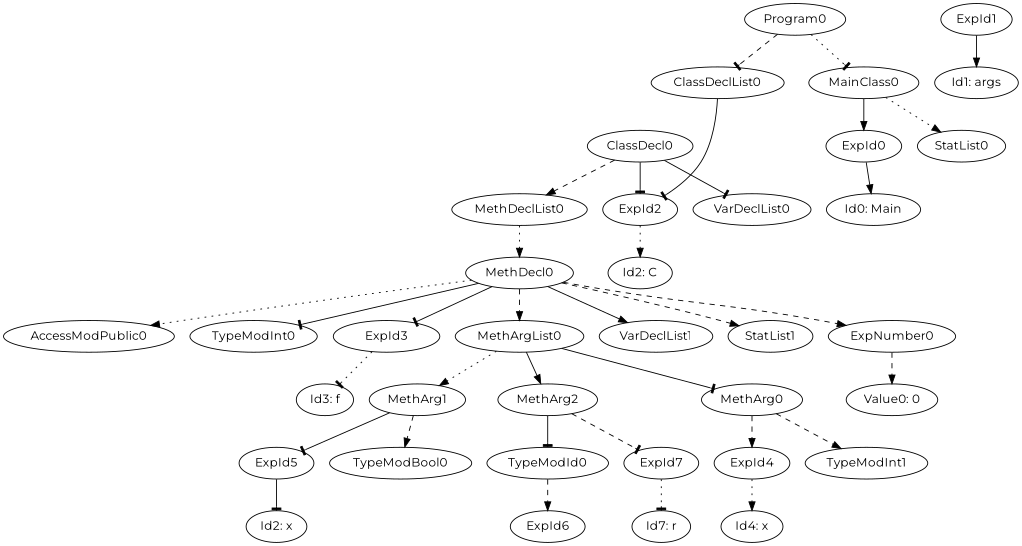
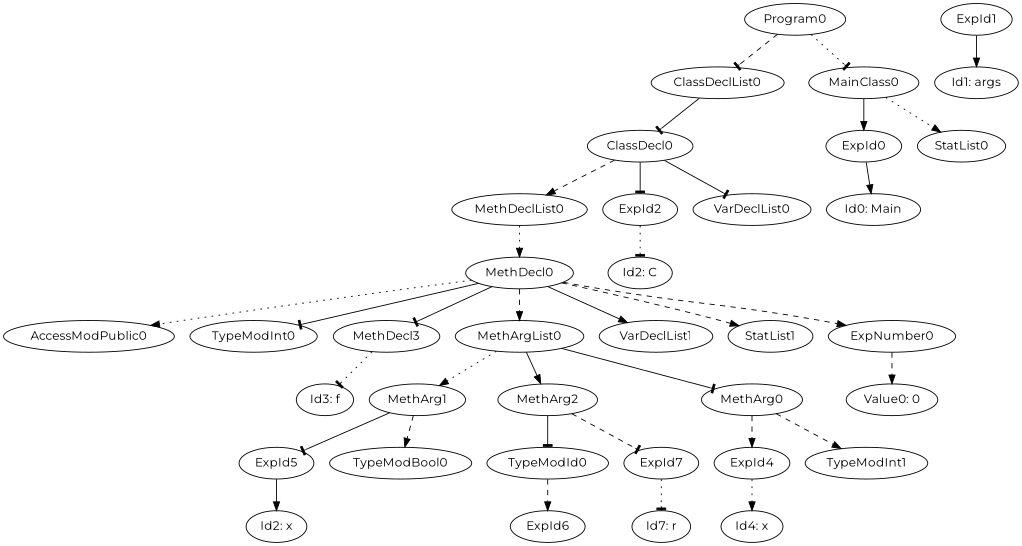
edge "ClassDeclList0" -> "ExpId2": now "ClassDeclList0" -> "ClassDecl0"
edge "ExpId2" -> "Id2: C": arrowhead normal -> tee
node "ExpId3": label "ExpId3" -> "MethDecl3"
edge "ExpId5" -> "Id2: x": arrowhead tee -> normal
